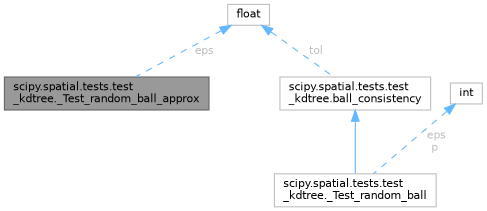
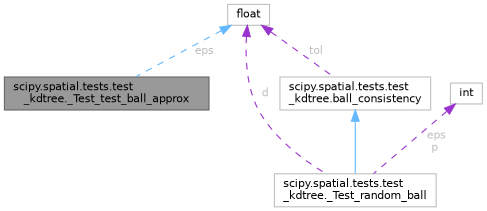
edge "scipy.spatial.tests.test _kdtree.ball_consistency" -> "float": color steelblue1 -> darkorchid3
node "scipy.spatial.tests.test _kdtree._Test_random_ball_approx": label "scipy.spatial.tests.test _kdtree._Test_random_ball_approx" -> "scipy.spatial.tests.test _kdtree._Test_test_ball_approx"
edge "scipy.spatial.tests.test _kdtree._Test_random_ball" -> "float": added, label "d"
edge "scipy.spatial.tests.test _kdtree._Test_random_ball" -> "int": color steelblue1 -> darkorchid3
